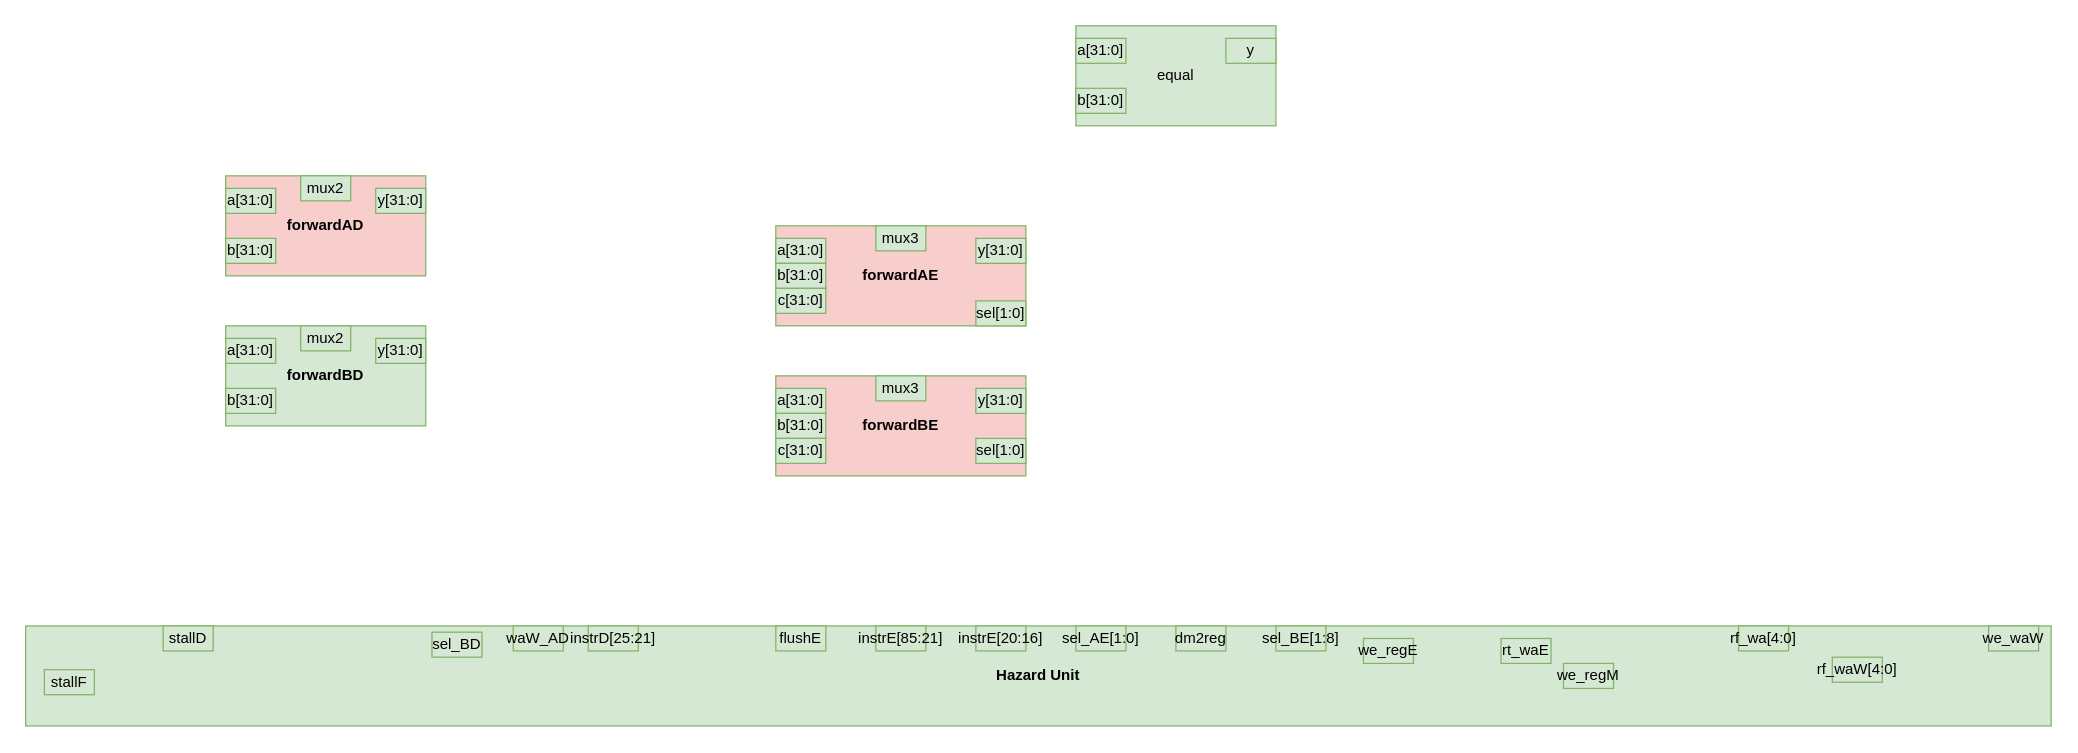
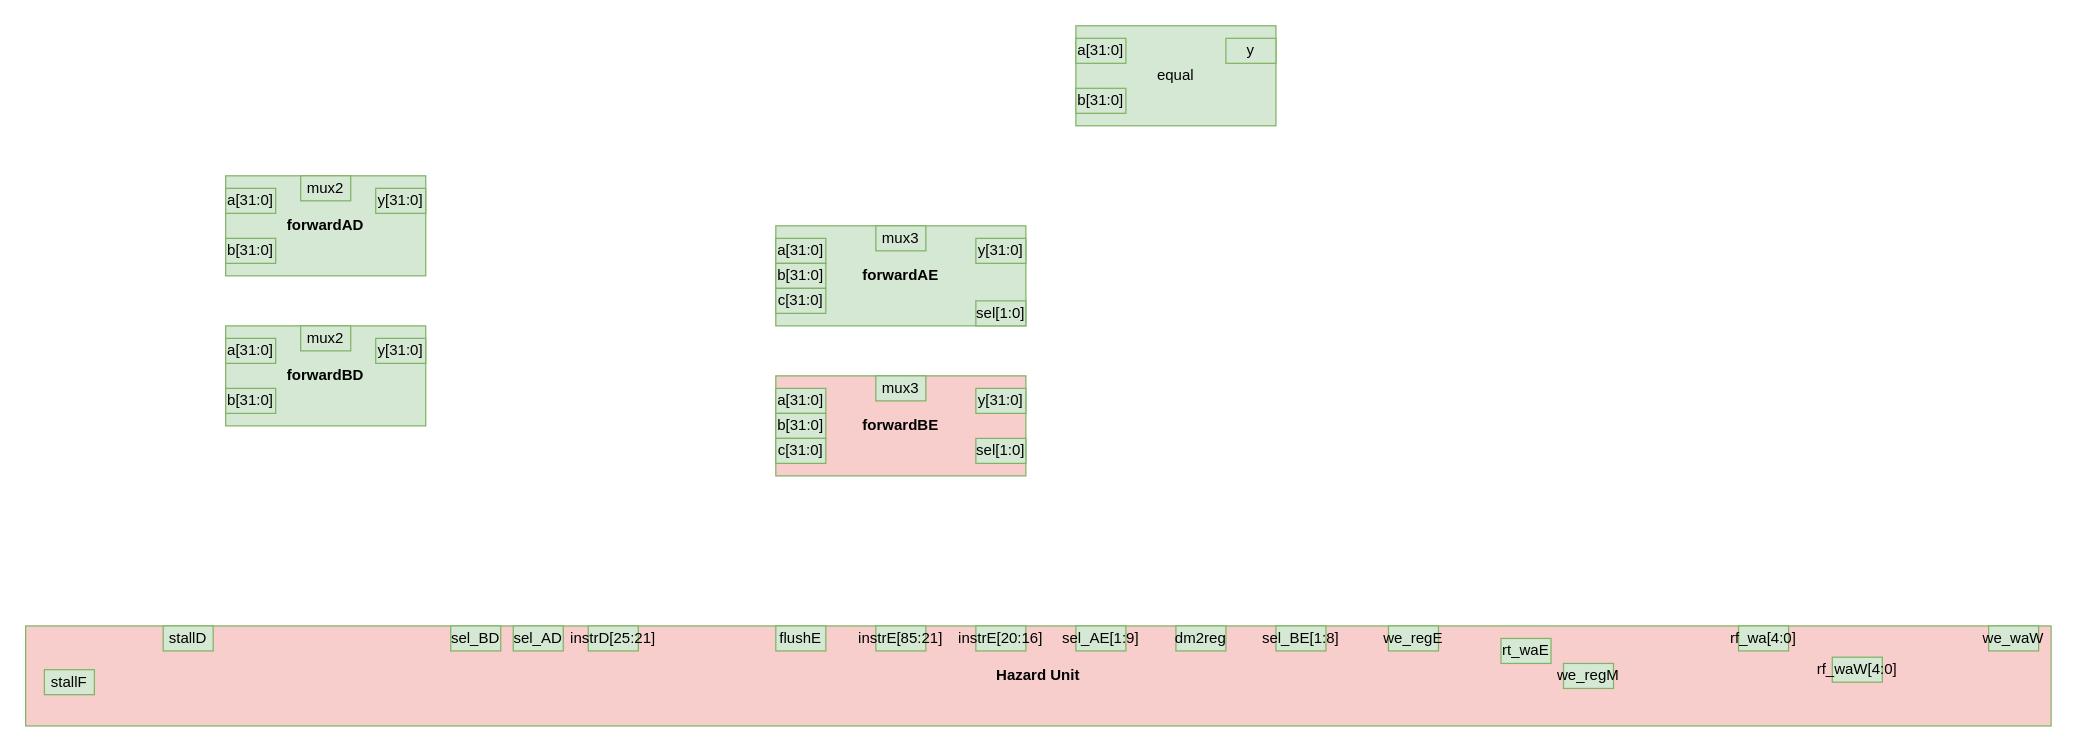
node "forwardAD": fillcolor #f8cecc -> #d5e8d4
node "forwardAE": fillcolor #f8cecc -> #d5e8d4
node "waW_AD": label "waW_AD" -> "sel_AD"
node "sel_AE[1:0]": label "sel_AE[1:0]" -> "sel_AE[1:9]"
node "sel_BD": moved (457, 644) -> (476, 638)
node "we_regE": moved (1388, 651) -> (1413, 638)
node "Hazard Unit": fillcolor #d5e8d4 -> #f8cecc
